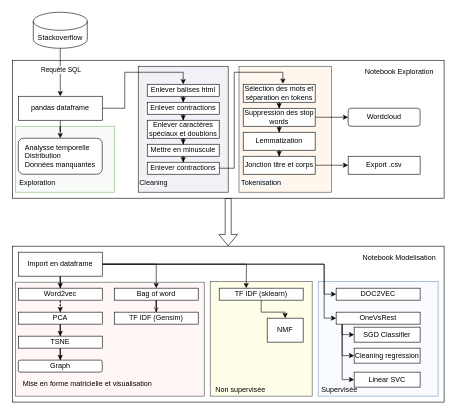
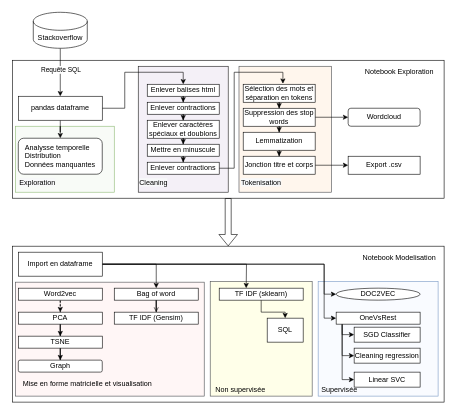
edge "Import en dataframe" -> "Word2vec": removed
node "DOC2VEC": shape rectangle -> ellipse
node "NMF": label "NMF" -> "SQL"
